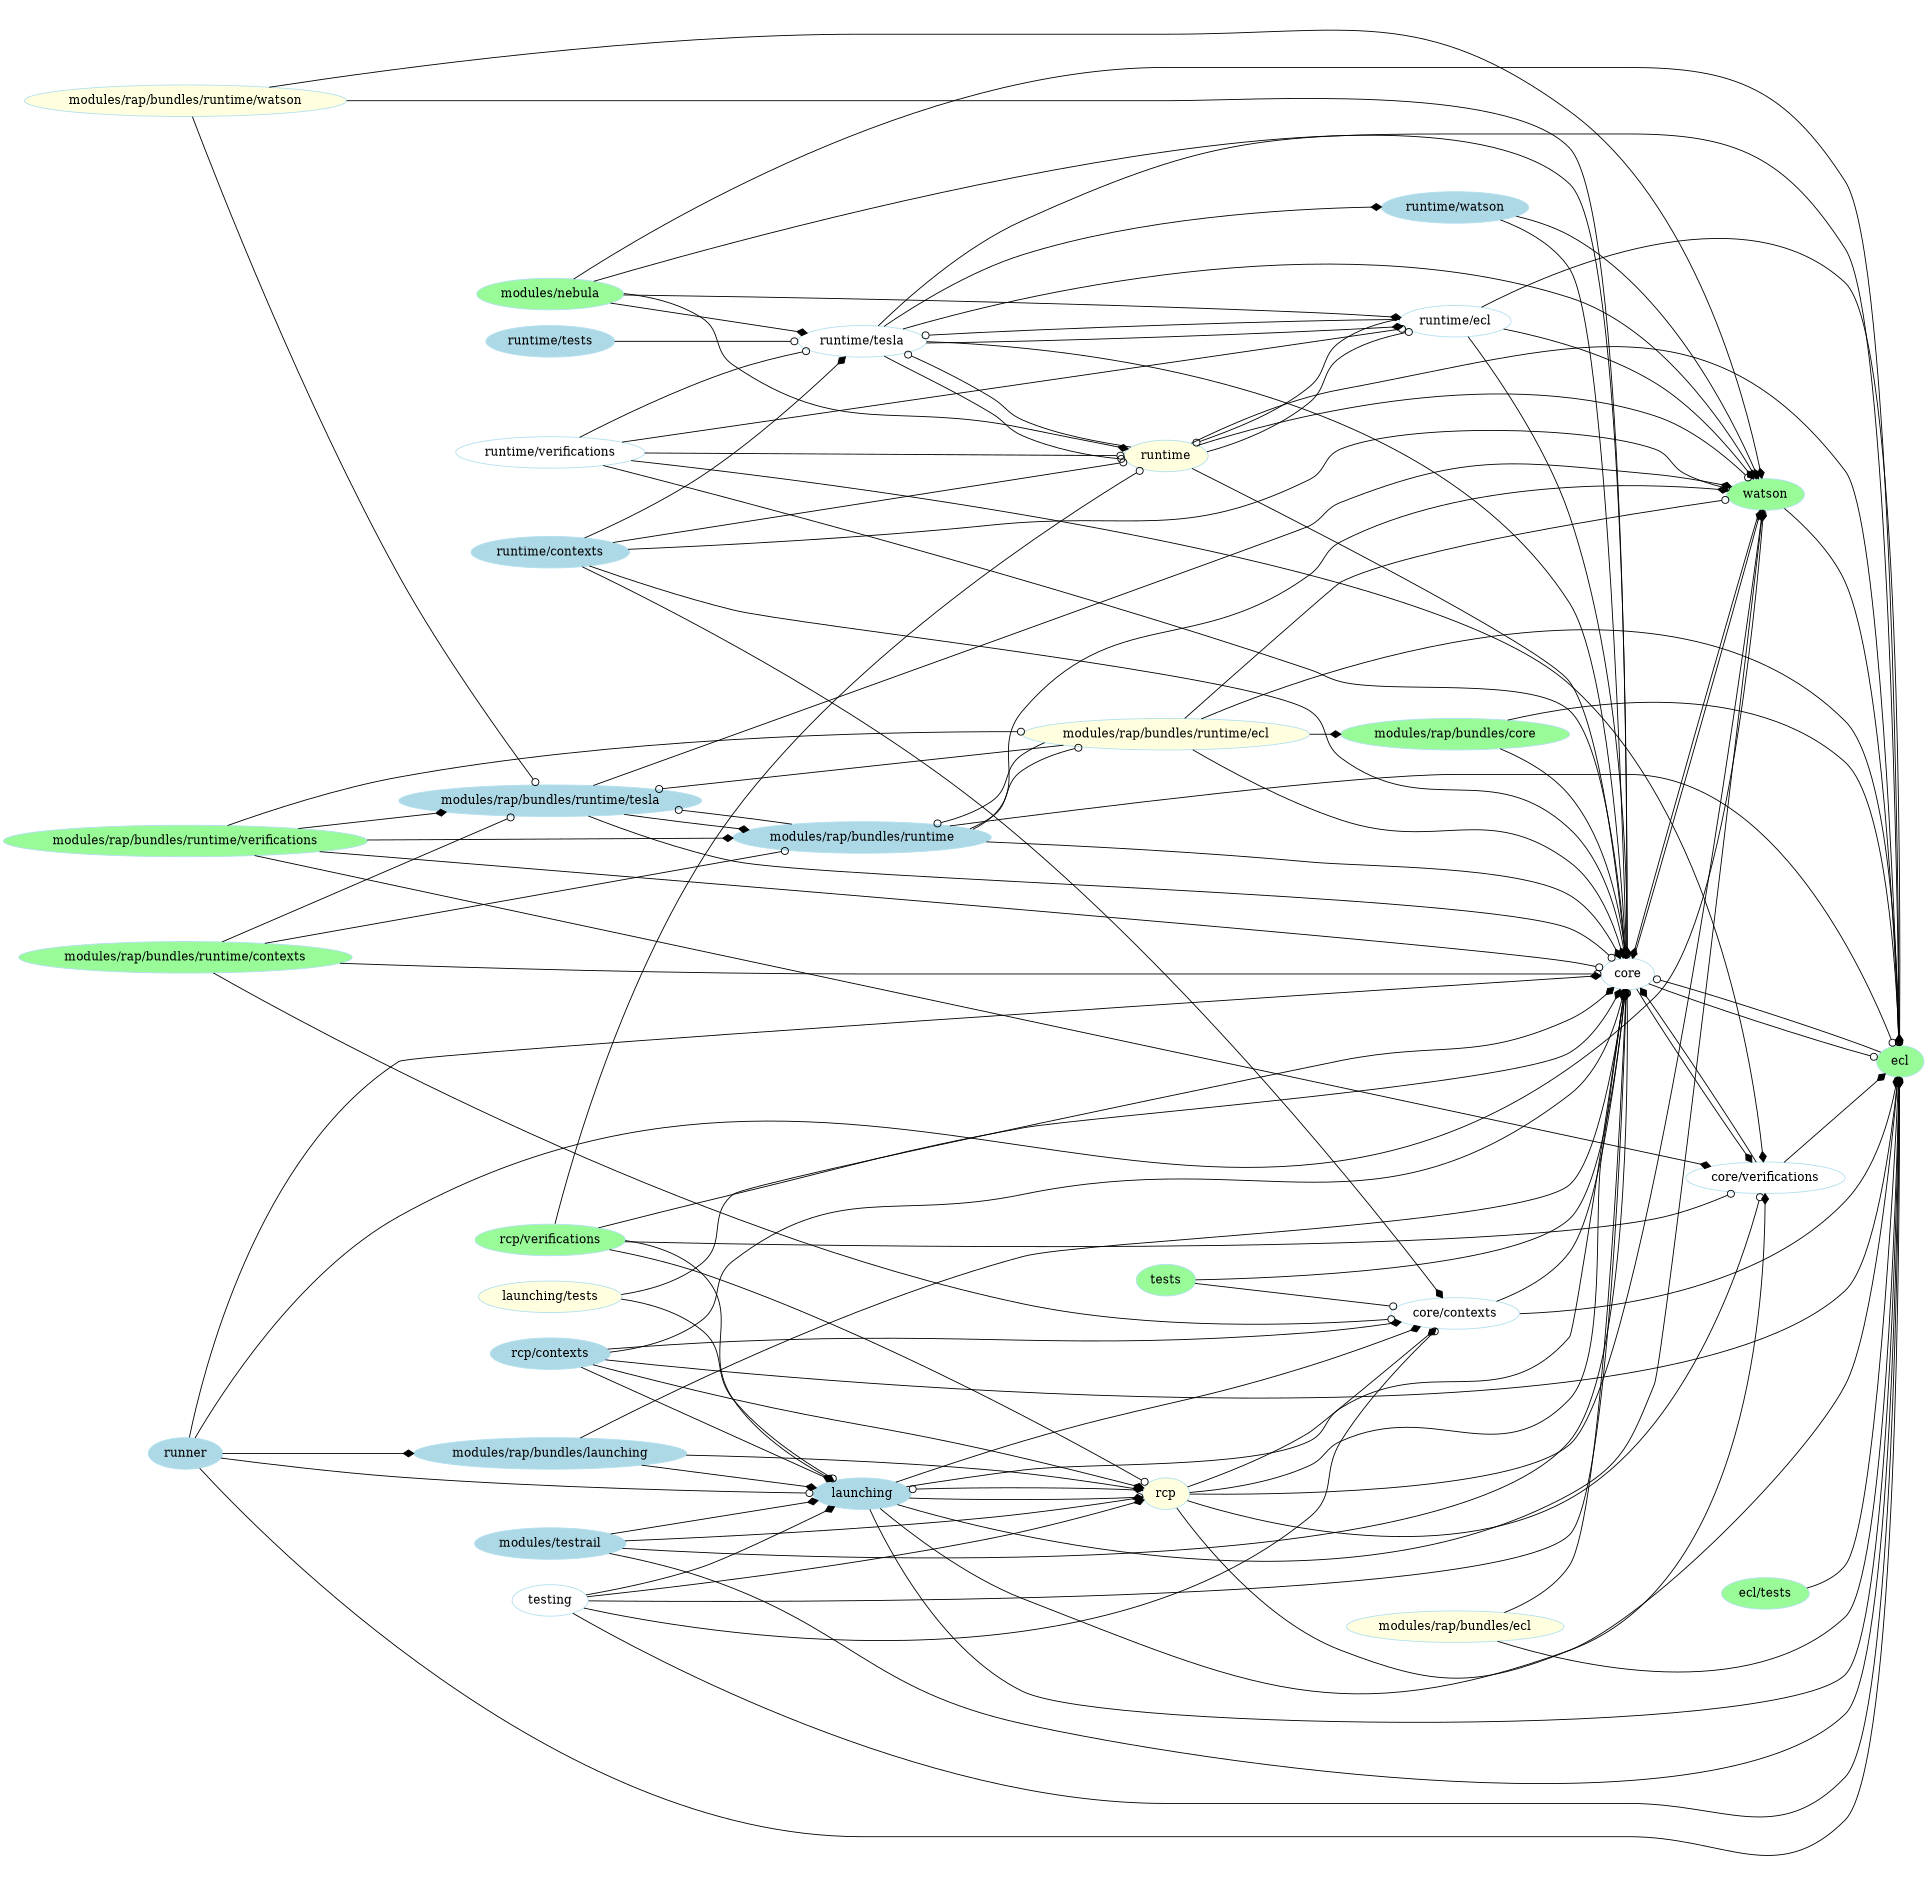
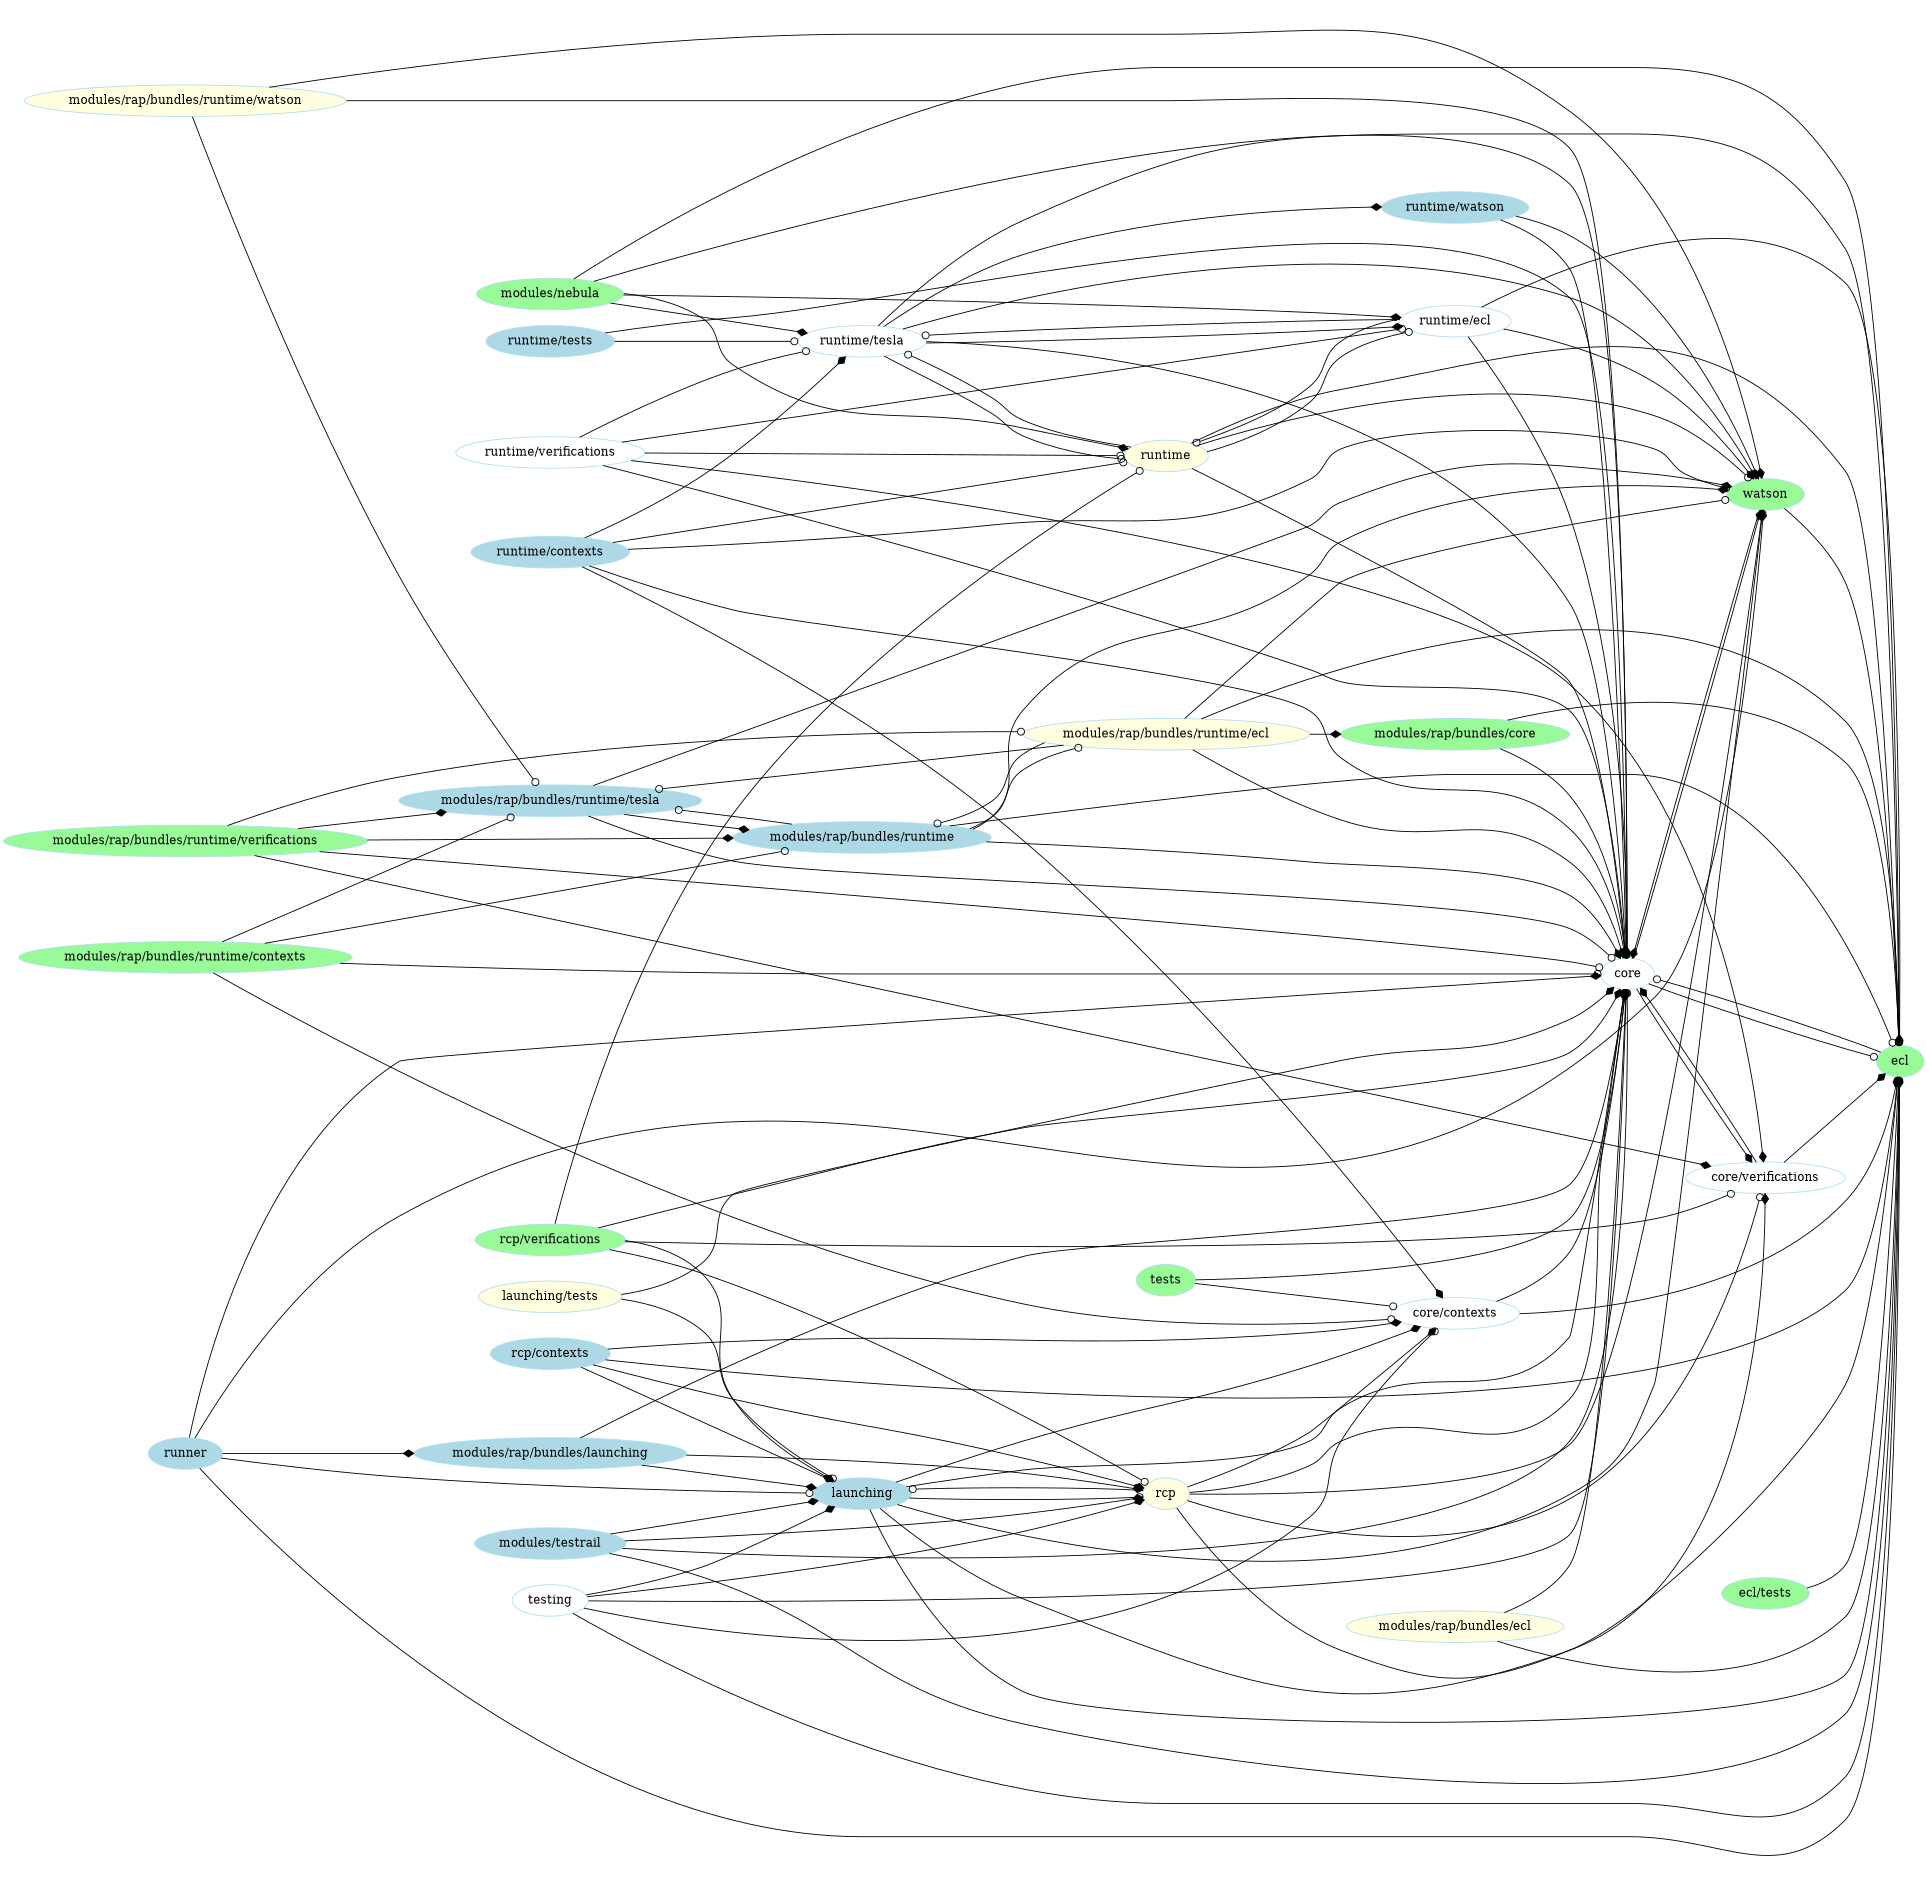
edge "rcp/contexts" -> "core": now "runtime/tests" -> "core"
